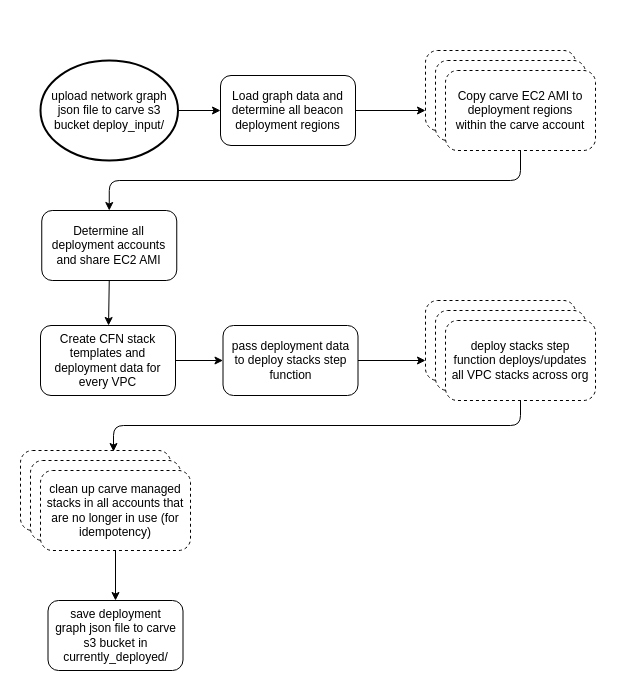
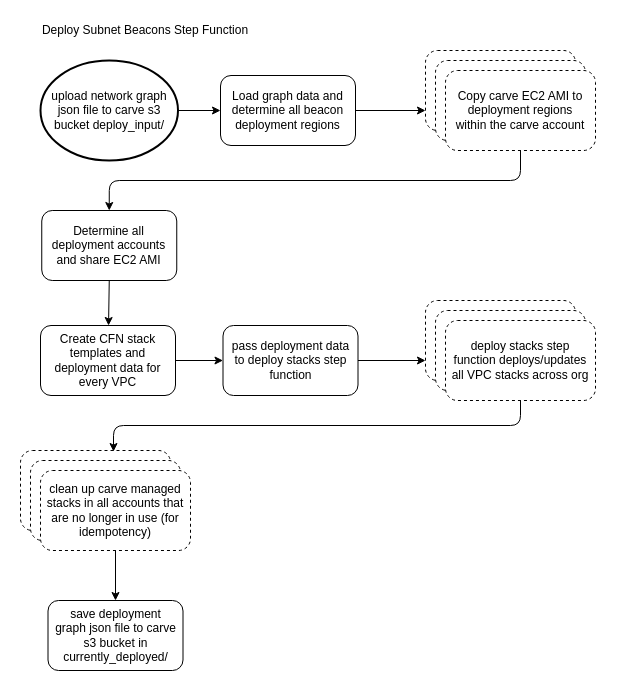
node "Deploy Subnet Beacons Step Function": added
